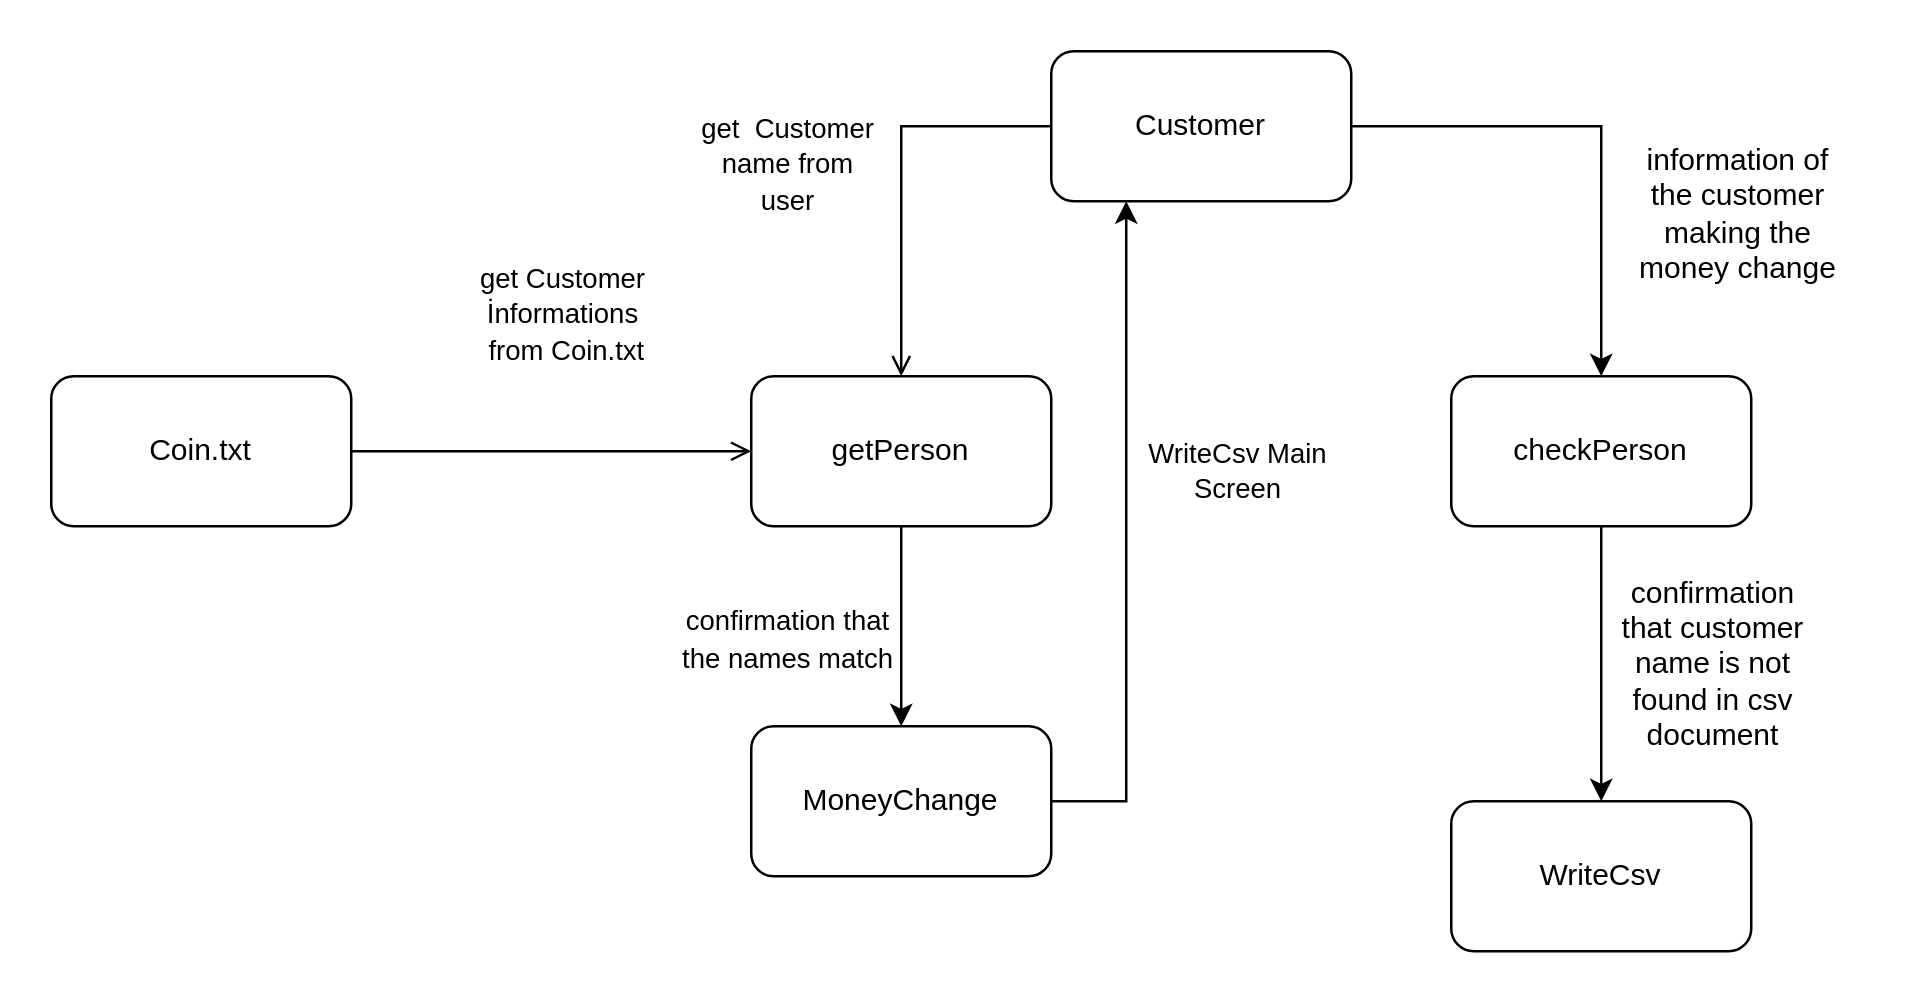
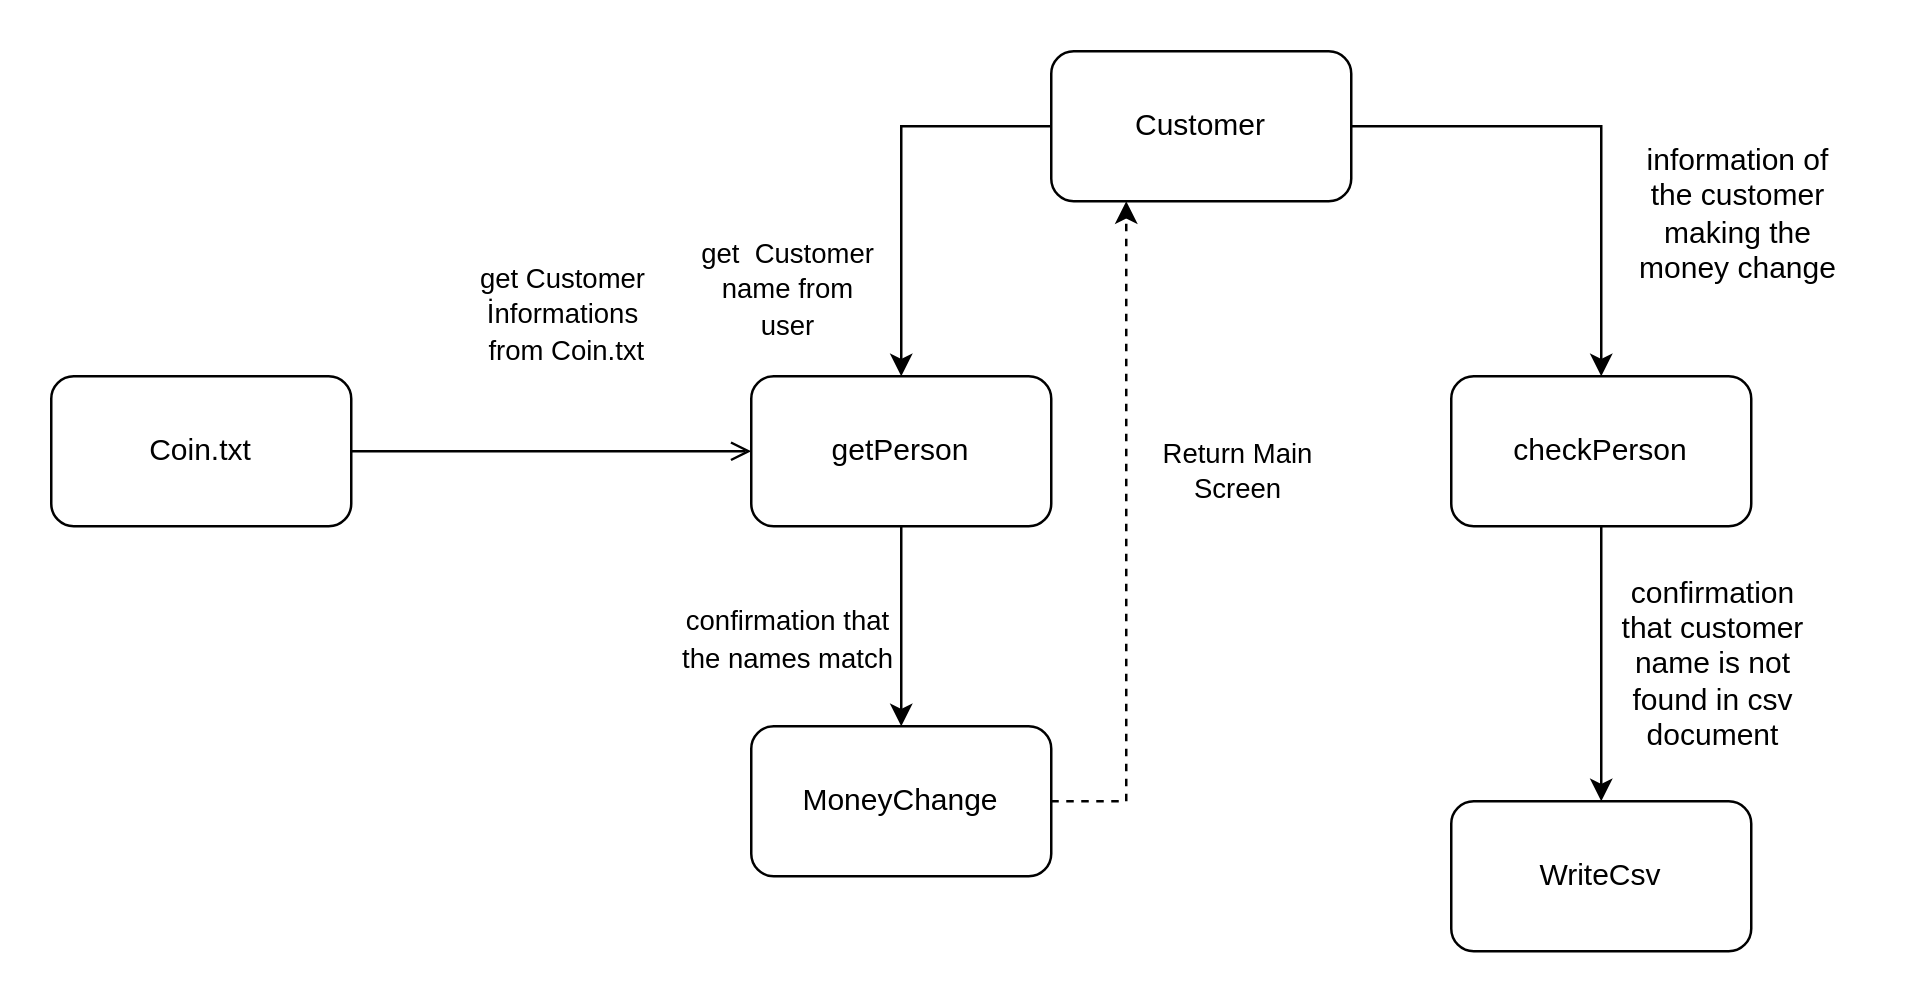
node "get Customer name from user": moved (789, 164) -> (789, 289)
edge "Customer" -> "getPerson": arrowhead open -> classic
node "WriteCsv Main Screen": label "WriteCsv Main Screen" -> "Return Main Screen"
edge "MoneyChange" -> "Customer": style solid -> dashed
